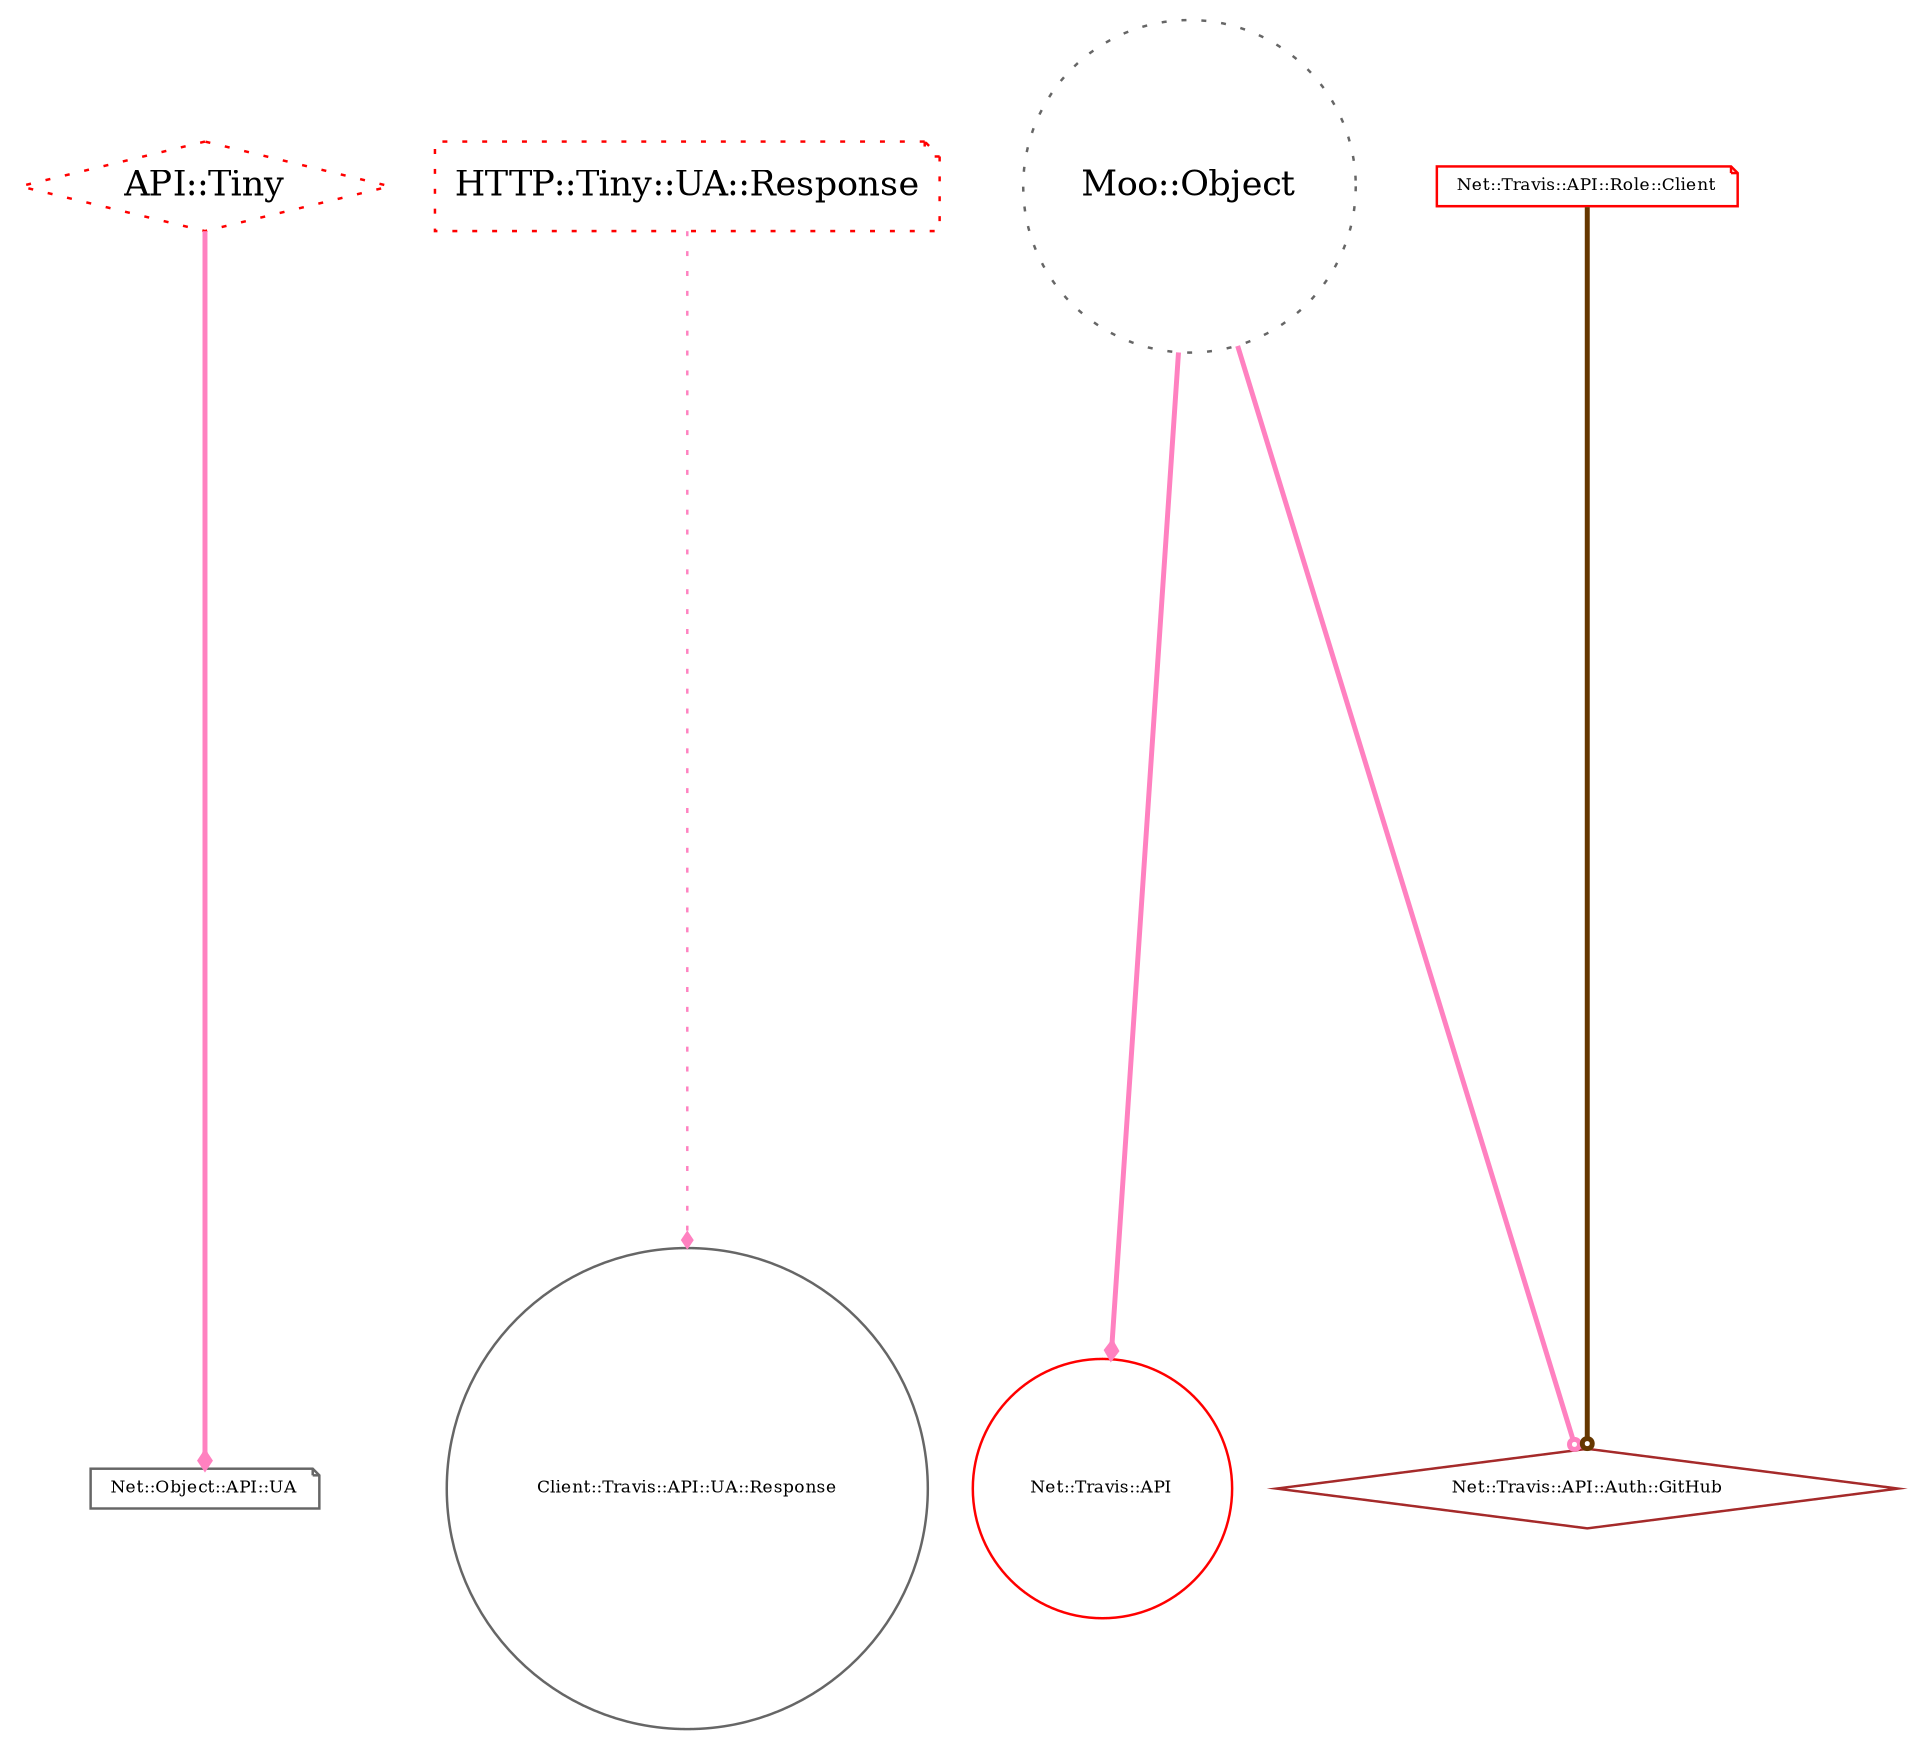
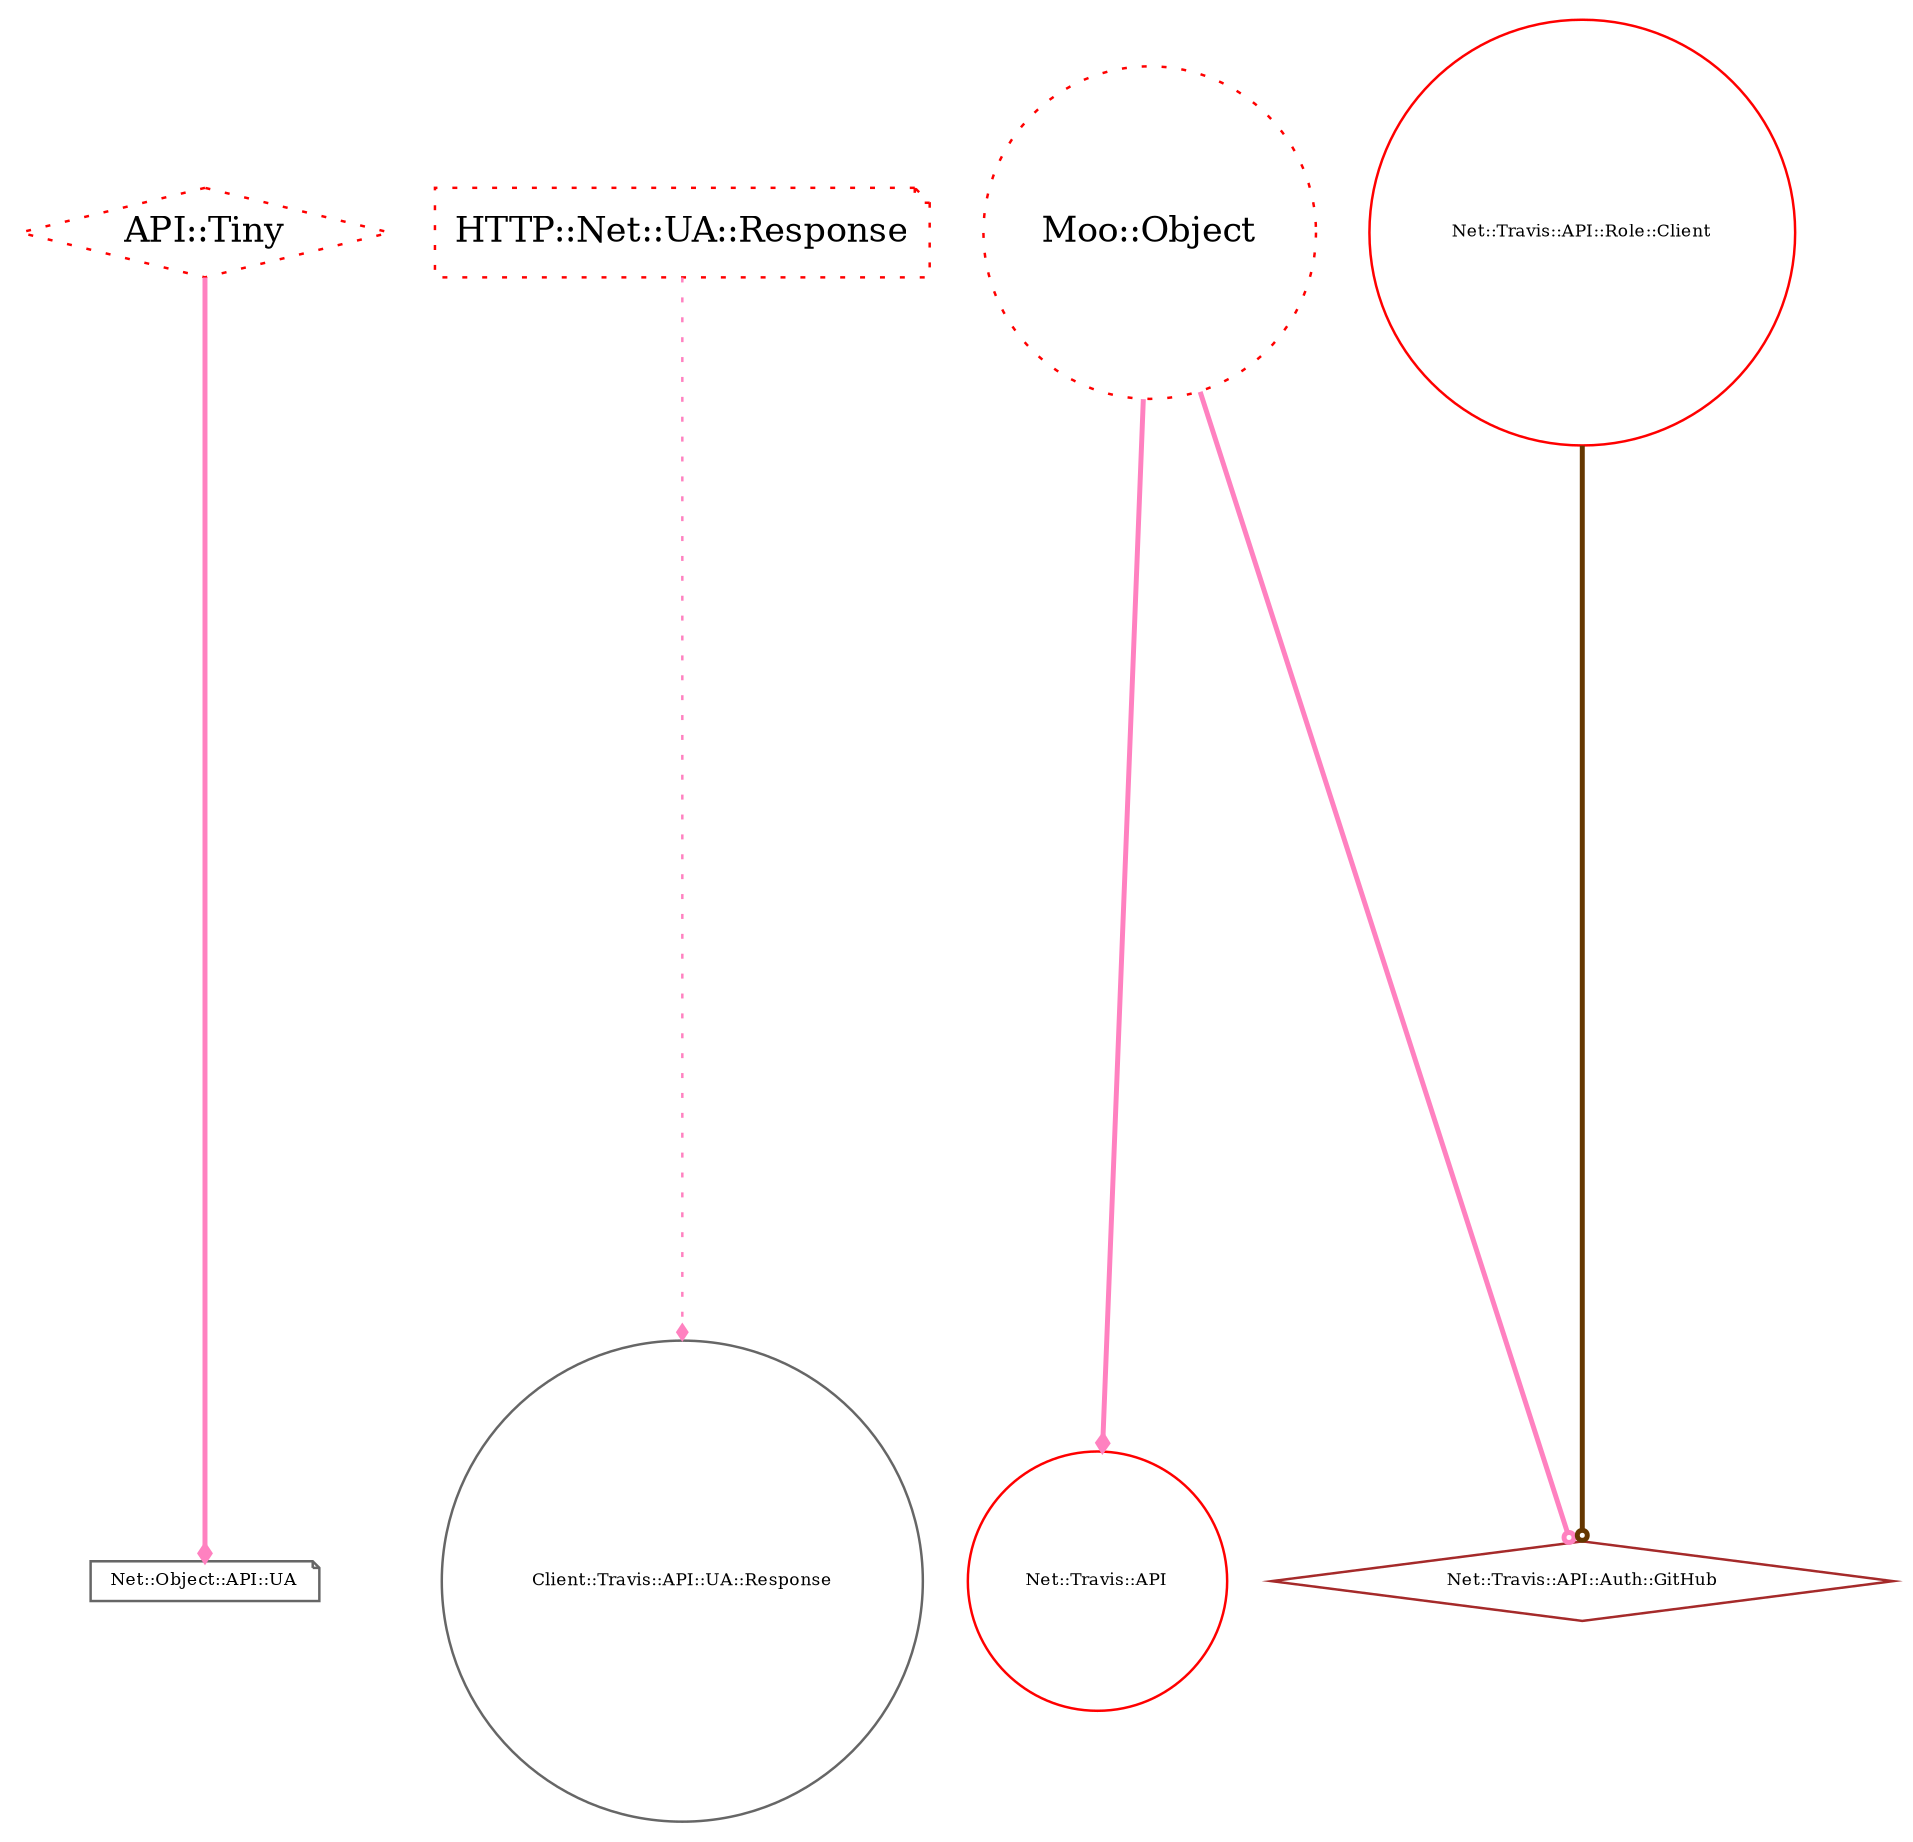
node "HTTP::Tiny::UA::Response": label "HTTP::Tiny::UA::Response" -> "HTTP::Net::UA::Response"
node "Moo::Object": color gray40 -> red
node "Net::Travis::API::Role::Client": shape note -> circle
